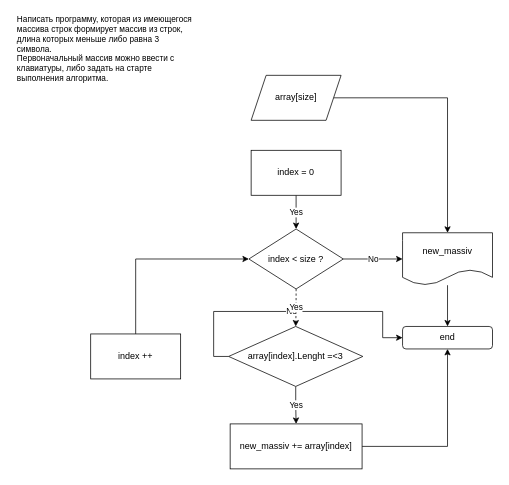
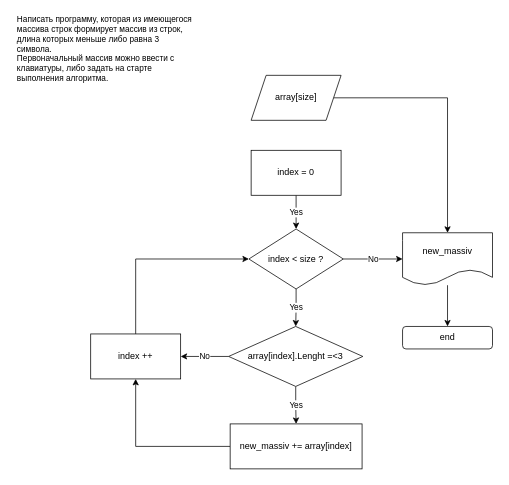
edge "index < size ?" -> "array[index].Lenght =<3": style dashed -> solid
edge "array[index].Lenght =<3" -> "end": now "array[index].Lenght =<3" -> "index ++"
edge "new_massiv += array[index]" -> "end": now "new_massiv += array[index]" -> "index ++"
